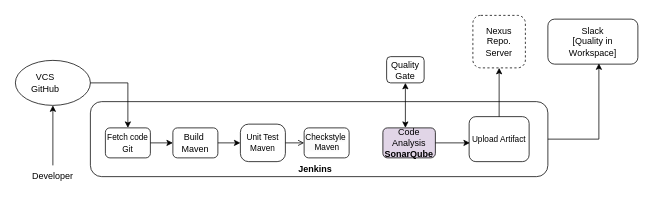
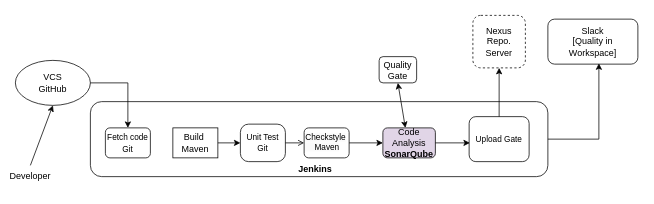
node "Quality Gate": moved (405, 70) -> (398, 70)
node "VCS GitHub": moved (45, 83) -> (53, 83)
node "Upload Artifact": label "Upload Artifact" -> "Upload Gate"
edge "Fetch code Git" -> "Build Maven": removed
node "Build Maven": shape rounded rectangle -> rectangle
node "Unit Test Maven": label "Unit Test Maven" -> "Unit Test Git"
edge "Checkstyle Maven" -> "Code Analysis SonarQube": added
node "Developer": moved (53, 177) -> (30, 177)
